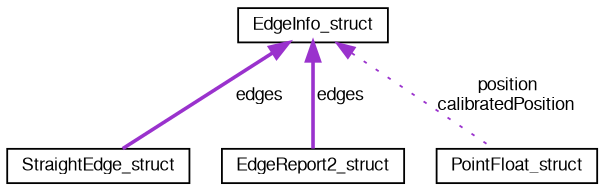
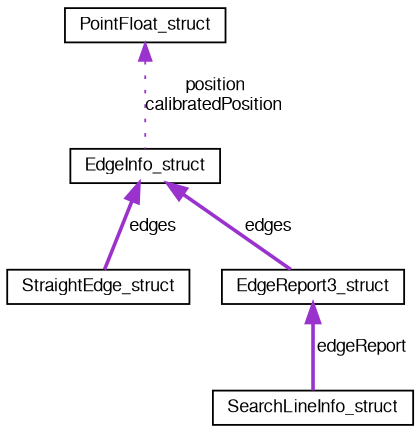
edge "PointFloat_struct" -> "EdgeInfo_struct": reversed
node "EdgeReport2_struct": label "EdgeReport2_struct" -> "EdgeReport3_struct"
node "SearchLineInfo_struct": added
